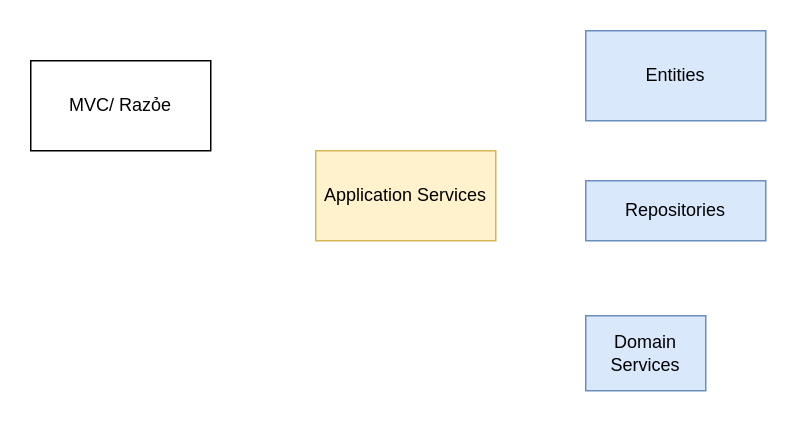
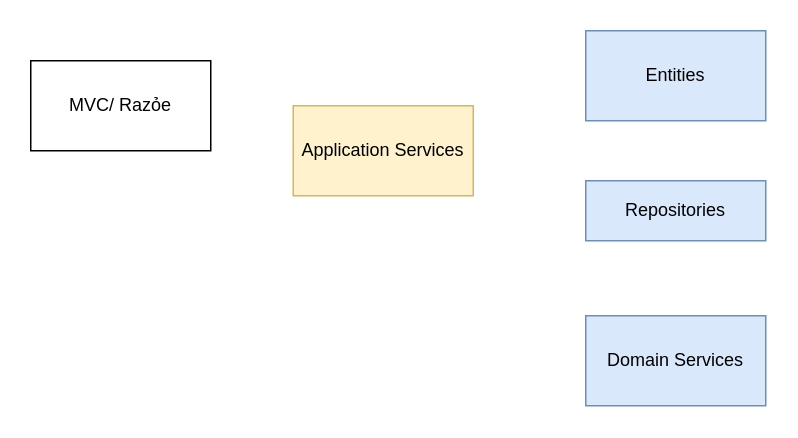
node "Application Services": moved (406, 196) -> (383, 151)
node "Domain Services": size 120x75 -> 180x90
